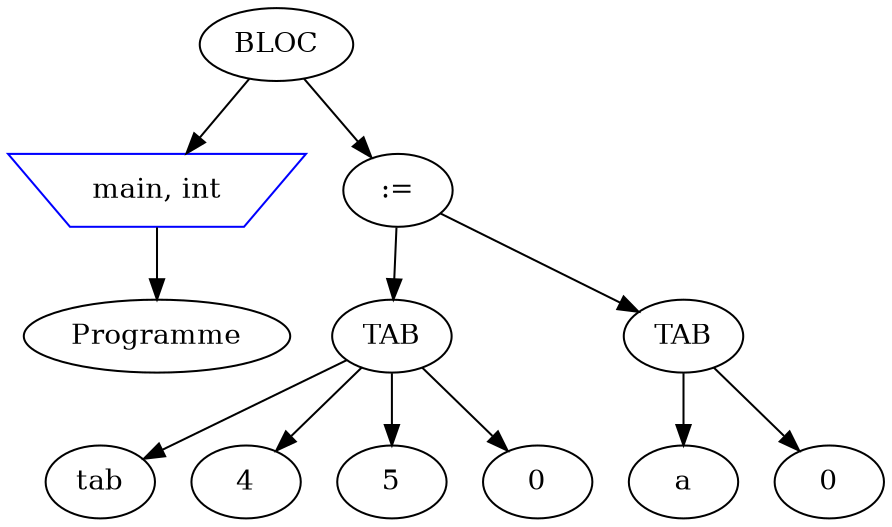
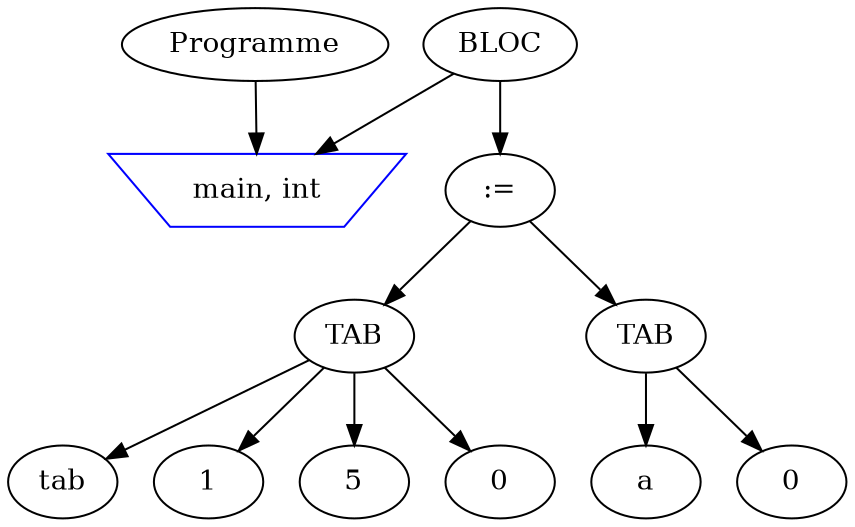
edge "main, int" -> "Programme": reversed
node "4": label "4" -> "1"
